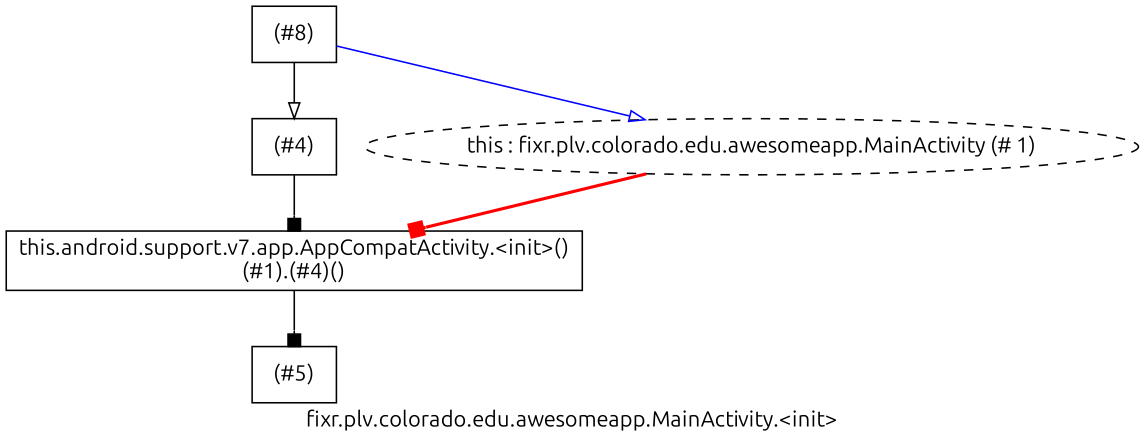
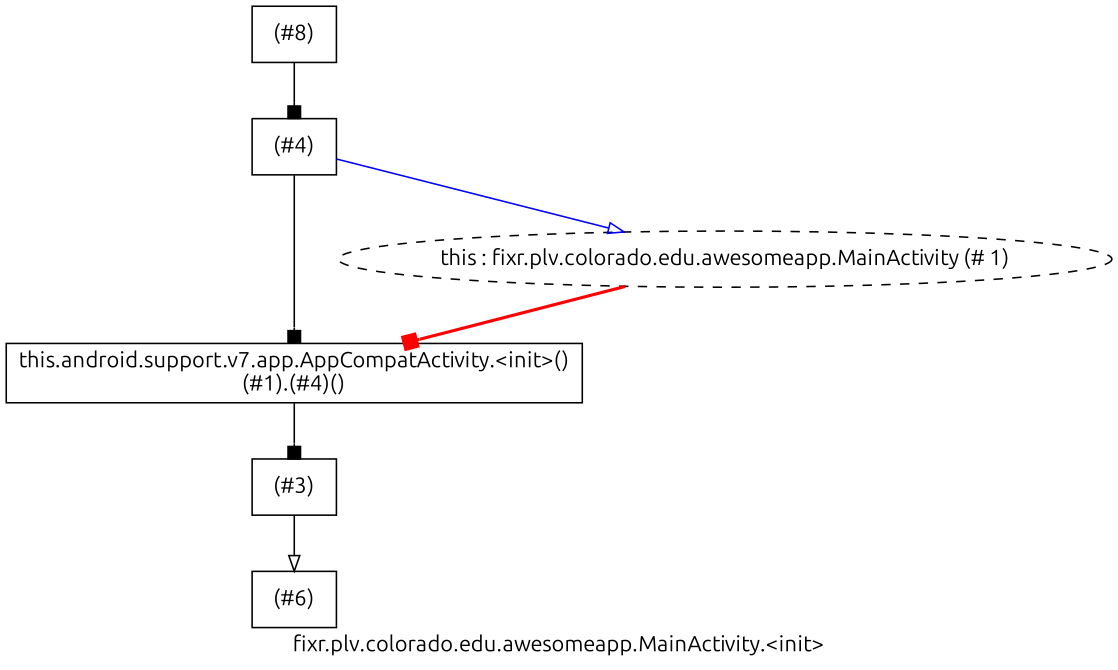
edge "(#8)" -> "this : fixr.plv.colorado.edu.awesomeapp.MainActivity (# 1)": now "(#4)" -> "this : fixr.plv.colorado.edu.awesomeapp.MainActivity (# 1)"
edge "(#8)" -> "(#4)": arrowhead onormal -> box
node "(#5)": label "(#5)" -> "(#3)"
node "(#6)": added
